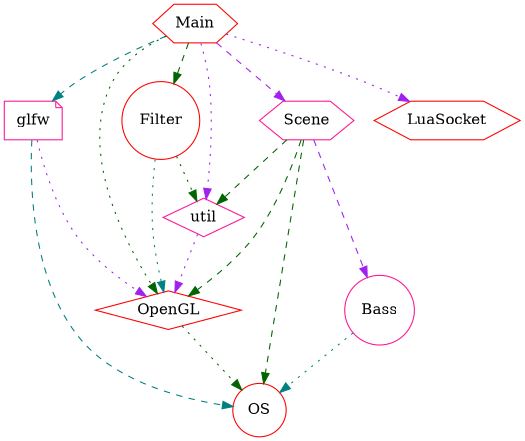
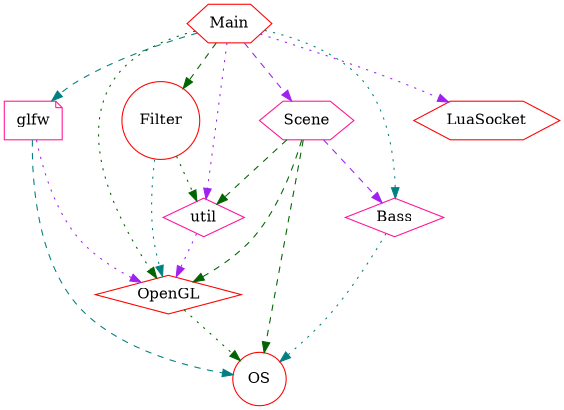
edge "Main" -> "Bass": added
node "Bass": shape circle -> diamond
